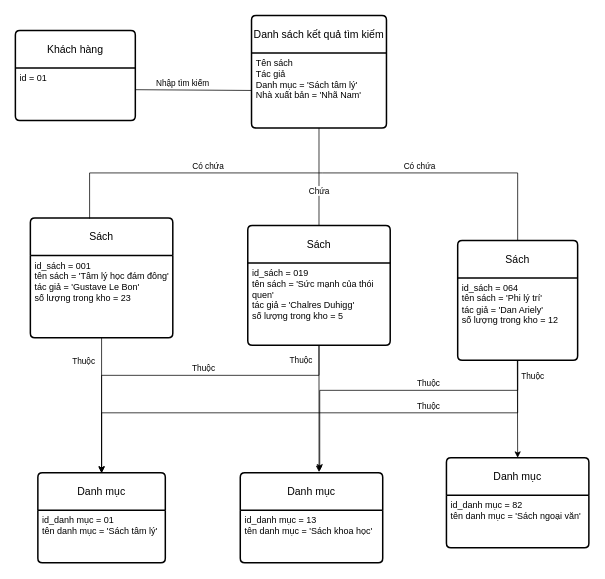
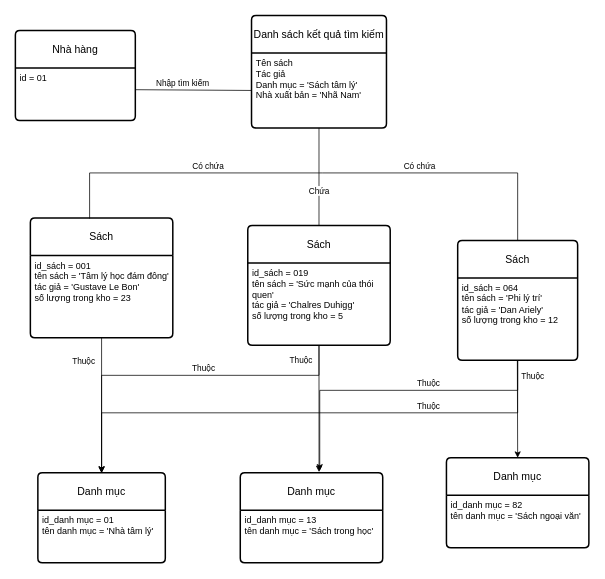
node "Khách hàng": label "Khách hàng" -> "Nhà hàng"
node "id_danh mục = 13 tên danh mục = 'Sách khoa học'": label "id_danh mục = 13 tên danh mục = 'Sách khoa học'" -> "id_danh mục = 13 tên danh mục = 'Sách trong học'"
node "id_danh mục = 01 tên danh mục = 'Sách tâm lý'": label "id_danh mục = 01 tên danh mục = 'Sách tâm lý'" -> "id_danh mục = 01 tên danh mục = 'Nhà tâm lý'"
